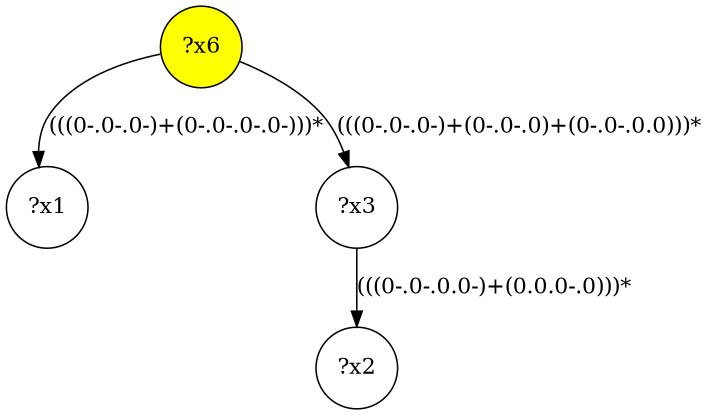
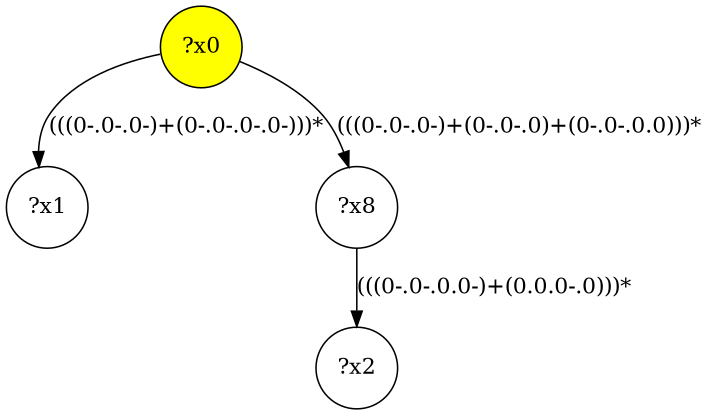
node "?x6": label "?x6" -> "?x0"
node "?x3": label "?x3" -> "?x8"
